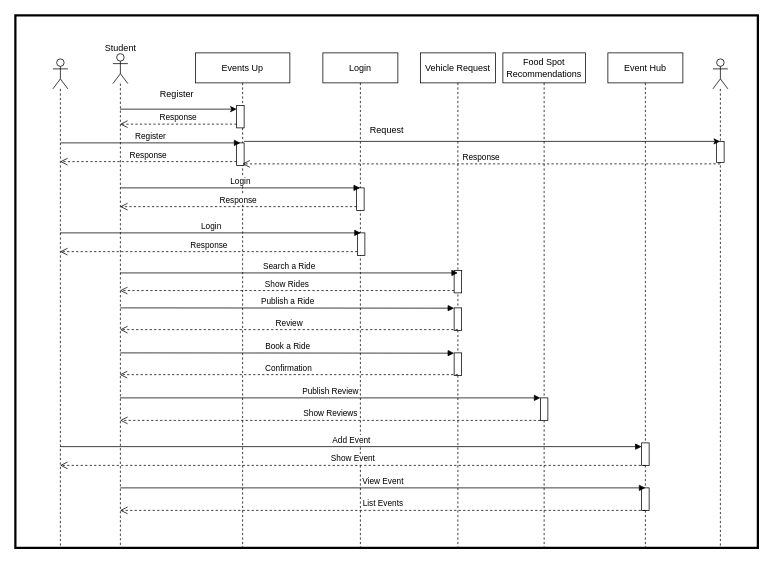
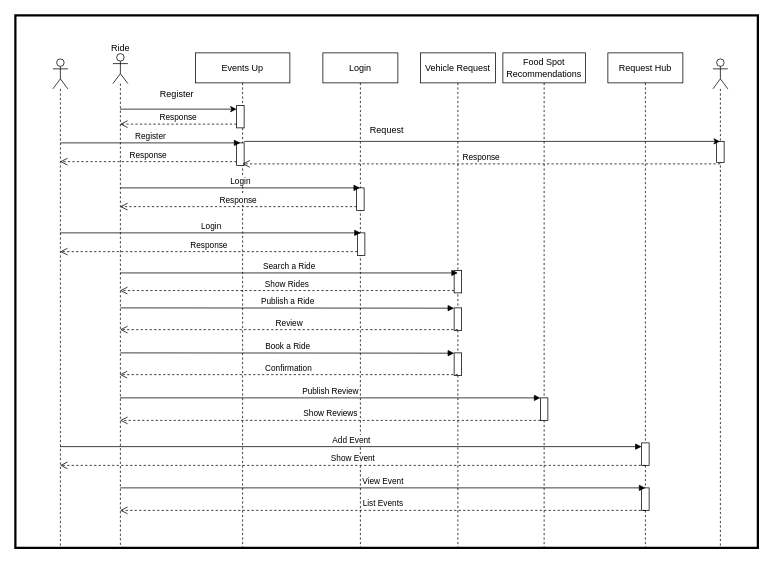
node "Student": label "Student" -> "Ride"
node "Event Hub": label "Event Hub" -> "Request Hub"
